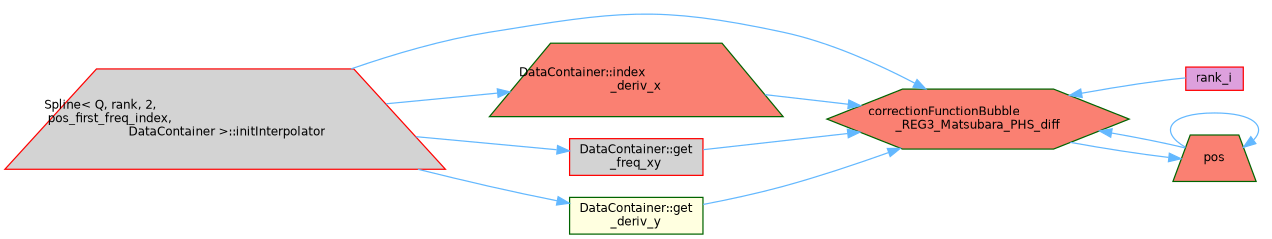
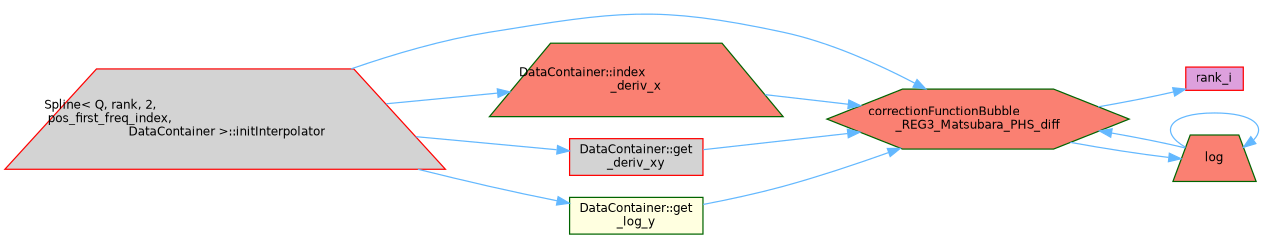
edge "rank_i" -> "correctionFunctionBubble _REG3_Matsubara_PHS_diff": reversed
node "DataContainer::get _freq_xy": label "DataContainer::get _freq_xy" -> "DataContainer::get _deriv_xy"
node "pos": label "pos" -> "log"
node "DataContainer::get _deriv_y": label "DataContainer::get _deriv_y" -> "DataContainer::get _log_y"
